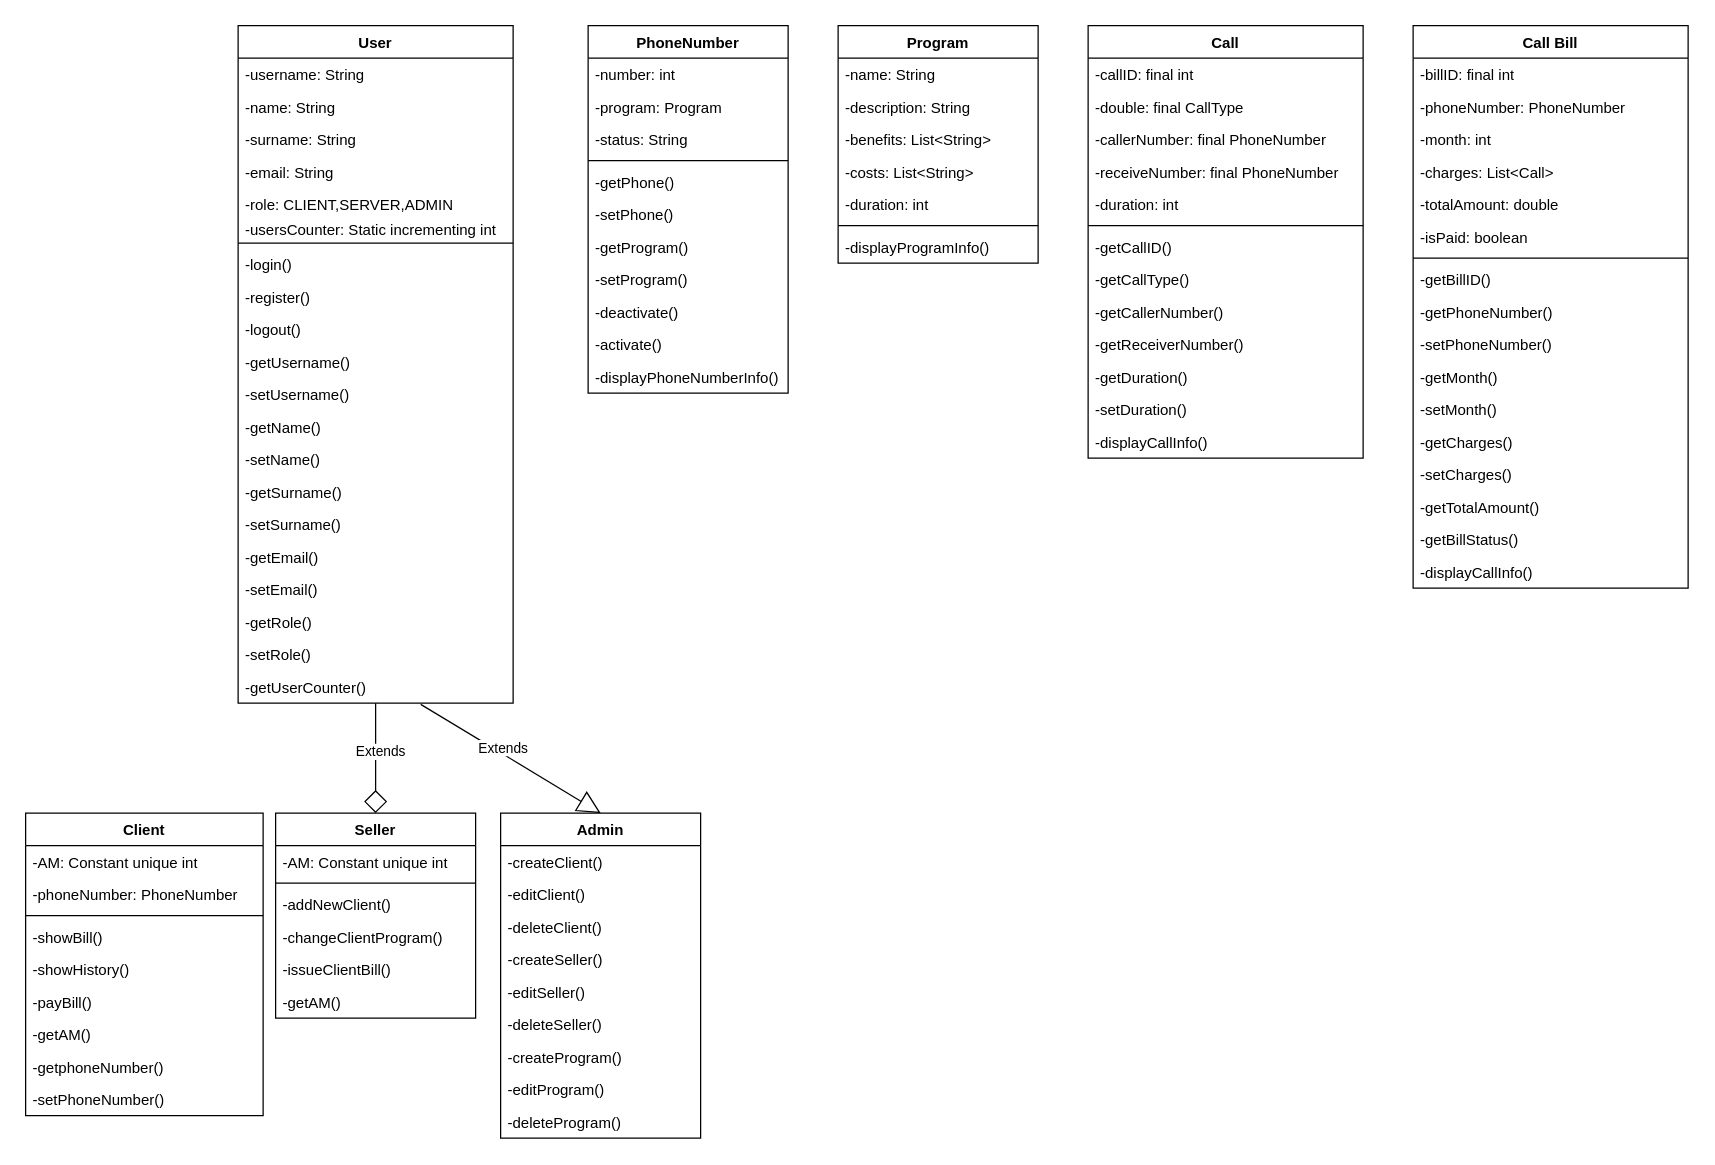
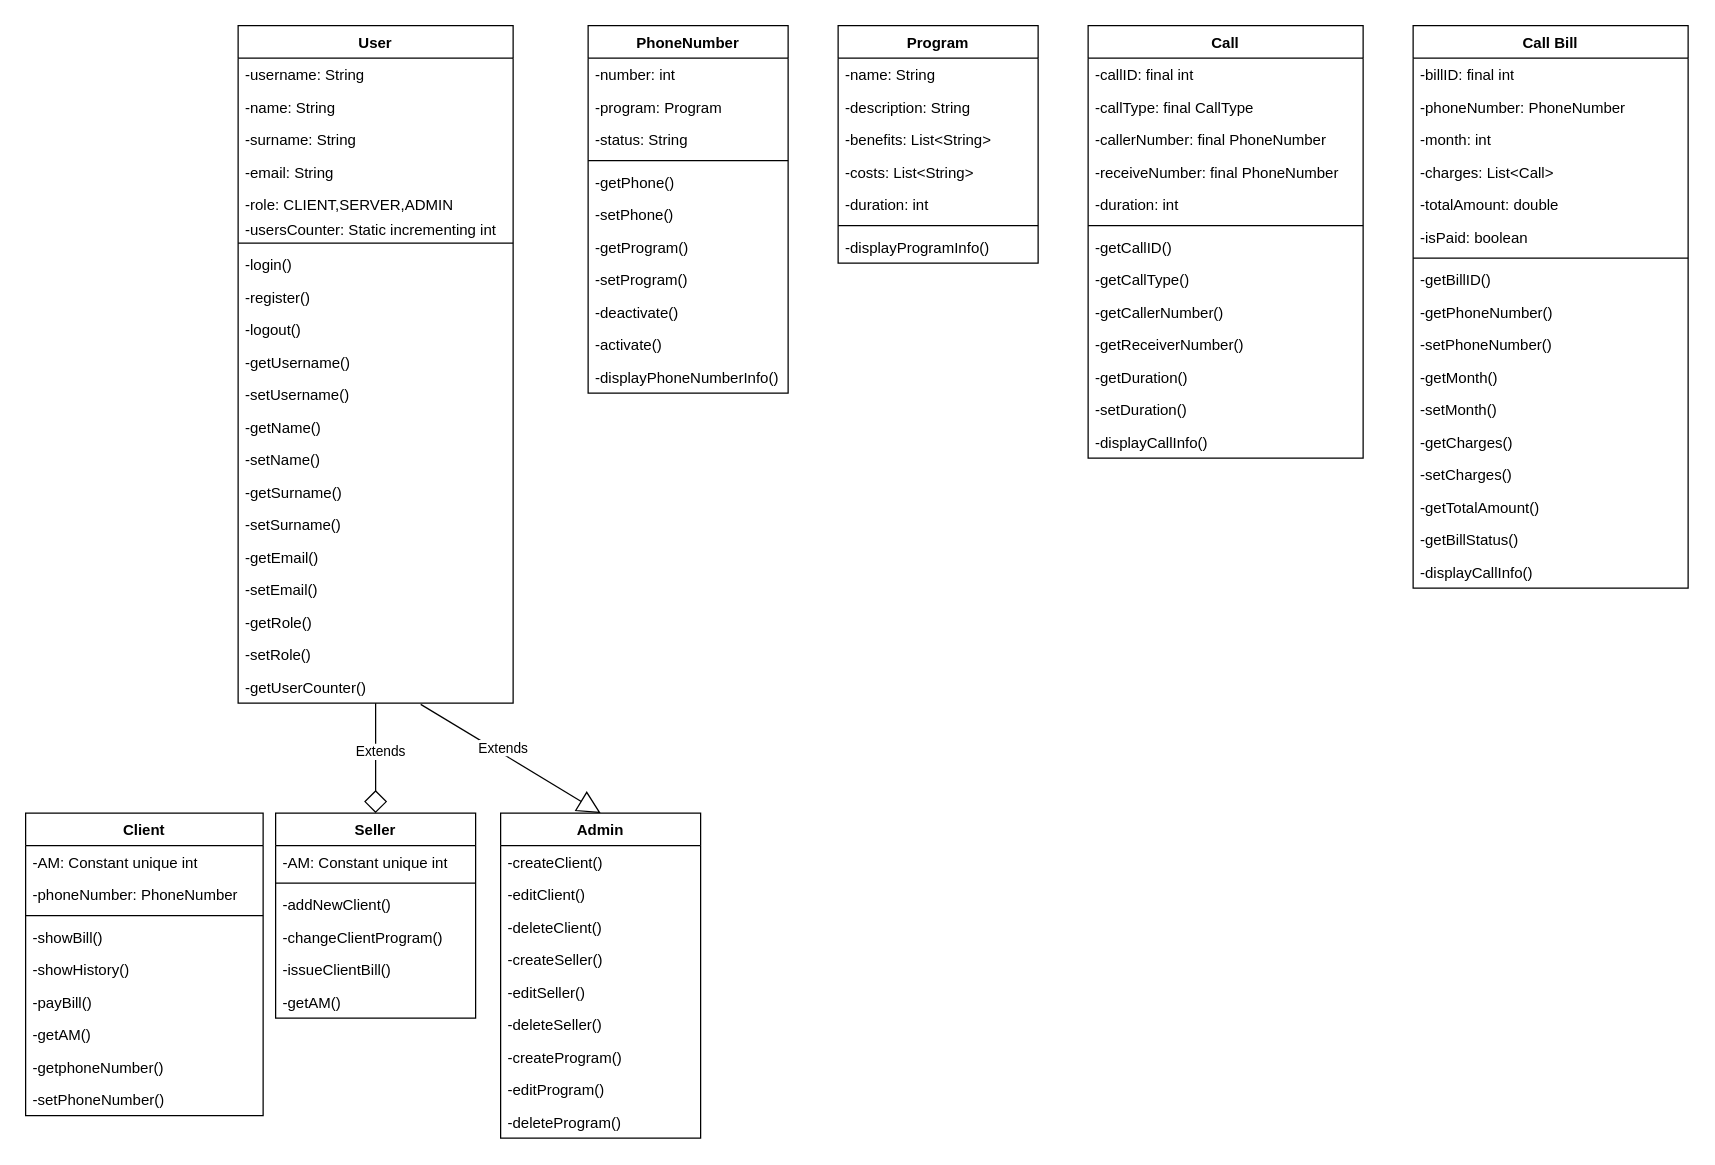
node "-double: final CallType": label "-double: final CallType" -> "-callType: final CallType"
